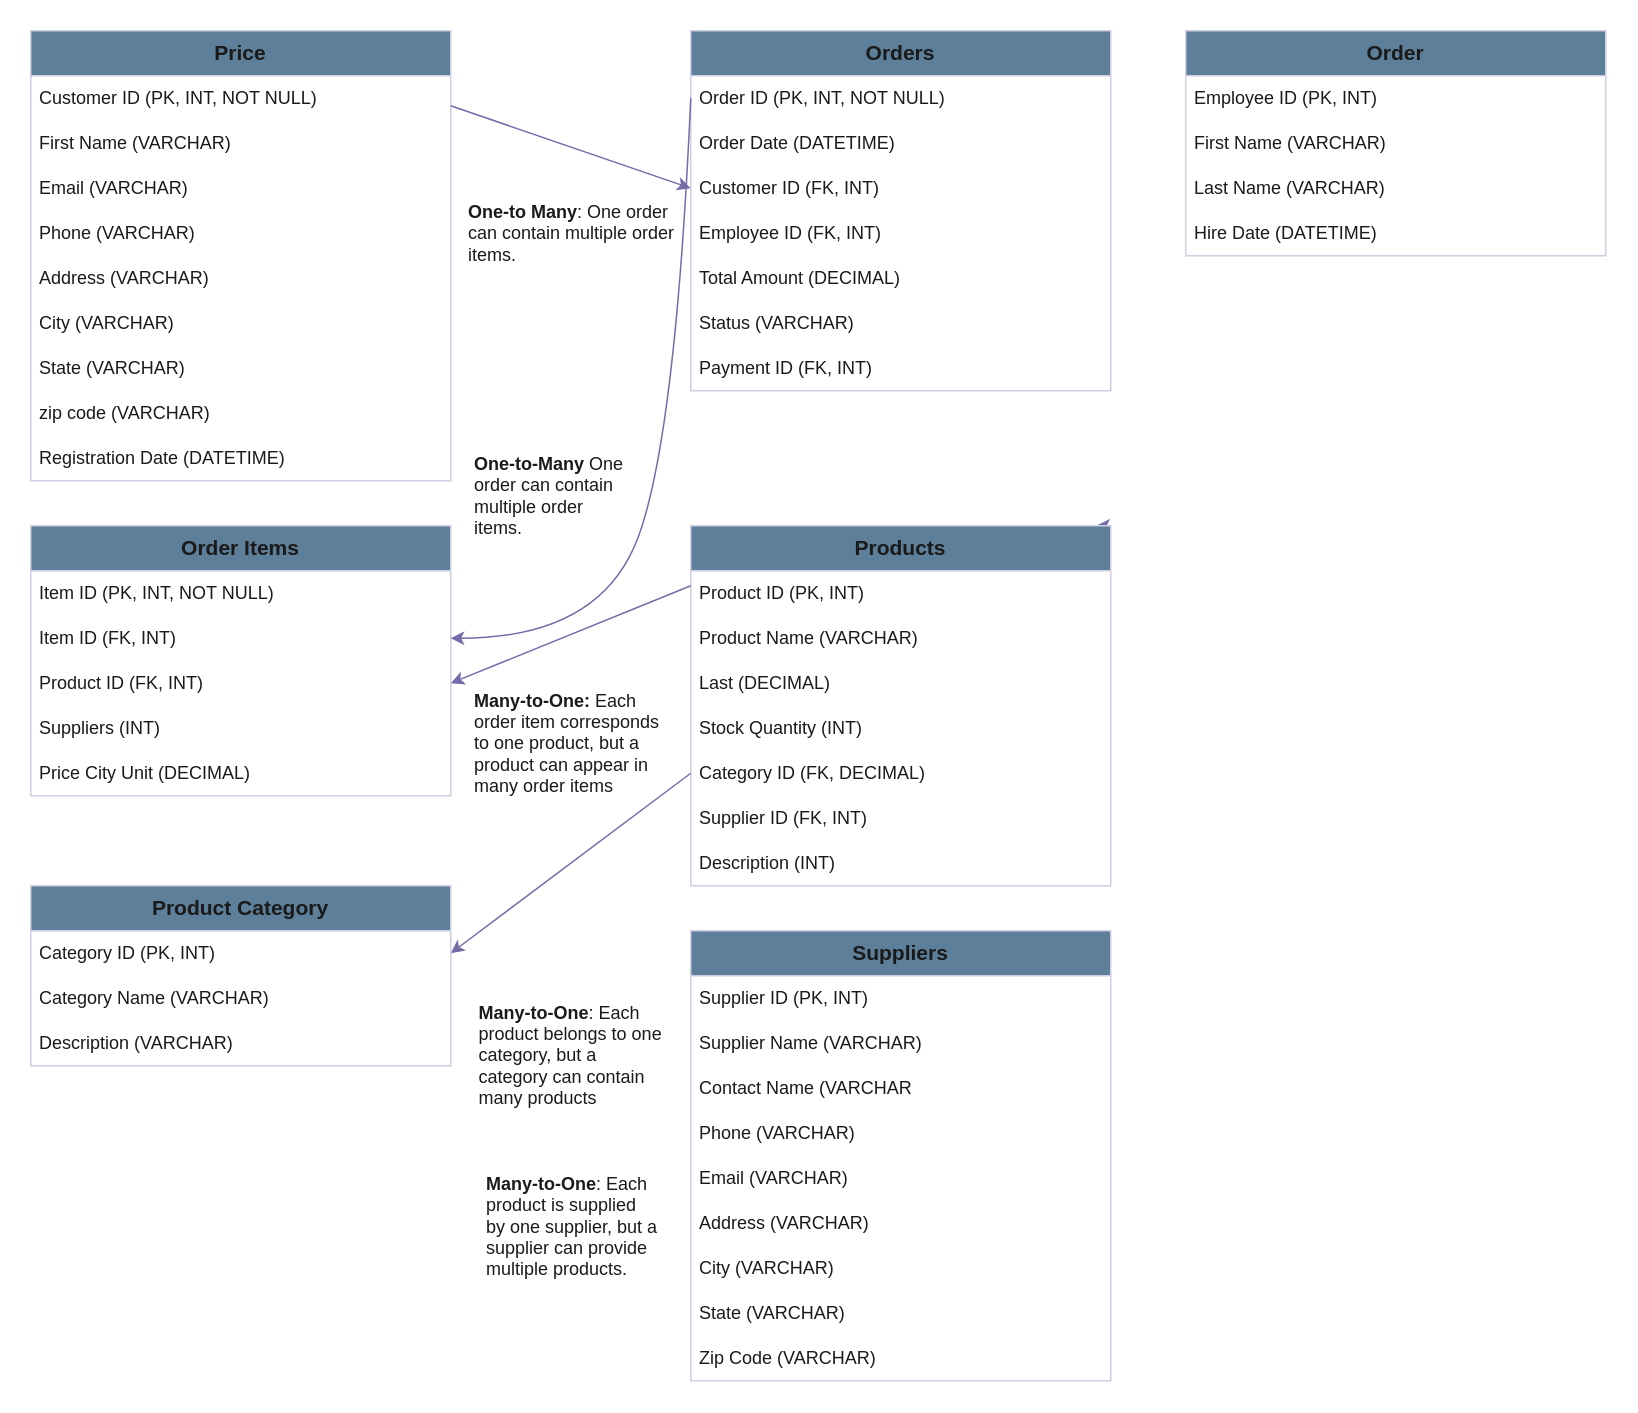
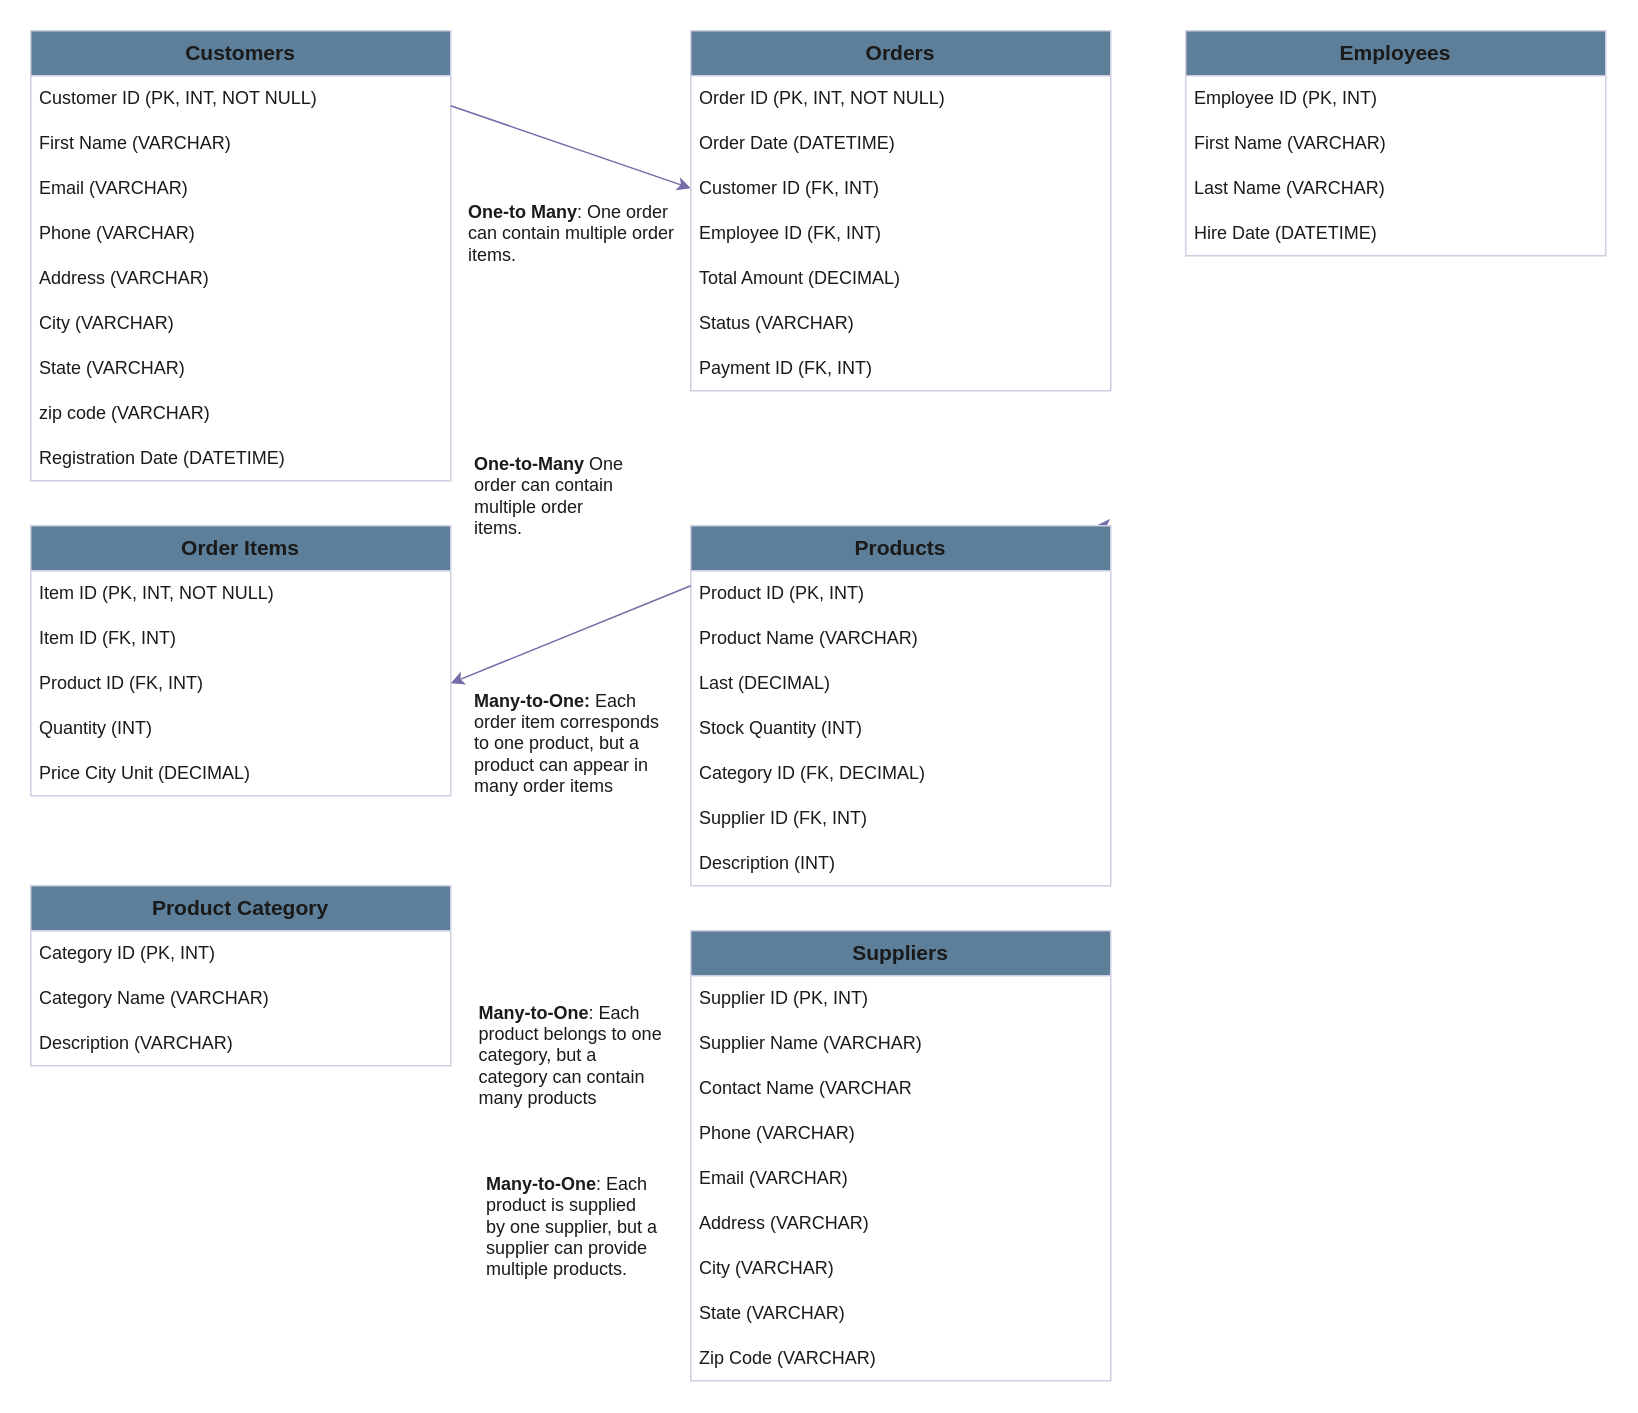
node "Price": label "Price" -> "Customers"
node "Order": label "Order" -> "Employees"
edge "Order ID (PK, INT, NOT NULL)" -> "Item ID (FK, INT)": removed
node "Suppliers (INT)": label "Suppliers (INT)" -> "Quantity (INT)"
edge "Category ID (FK, DECIMAL)" -> "Category ID (PK, INT)": removed
